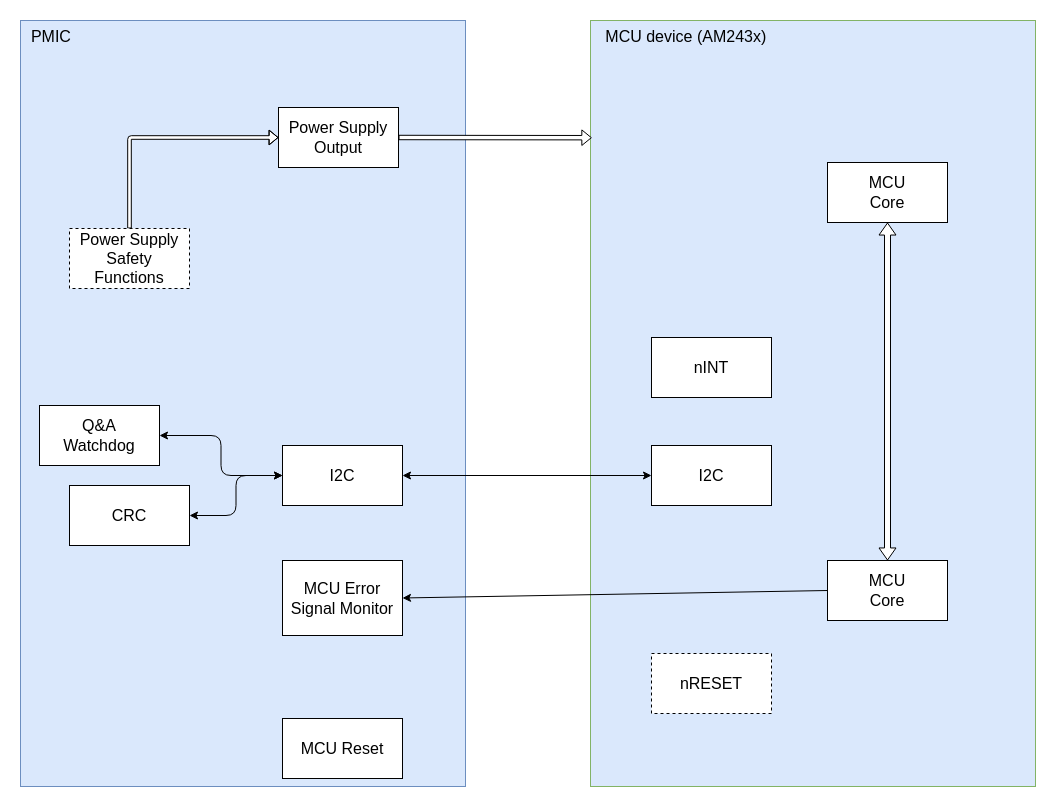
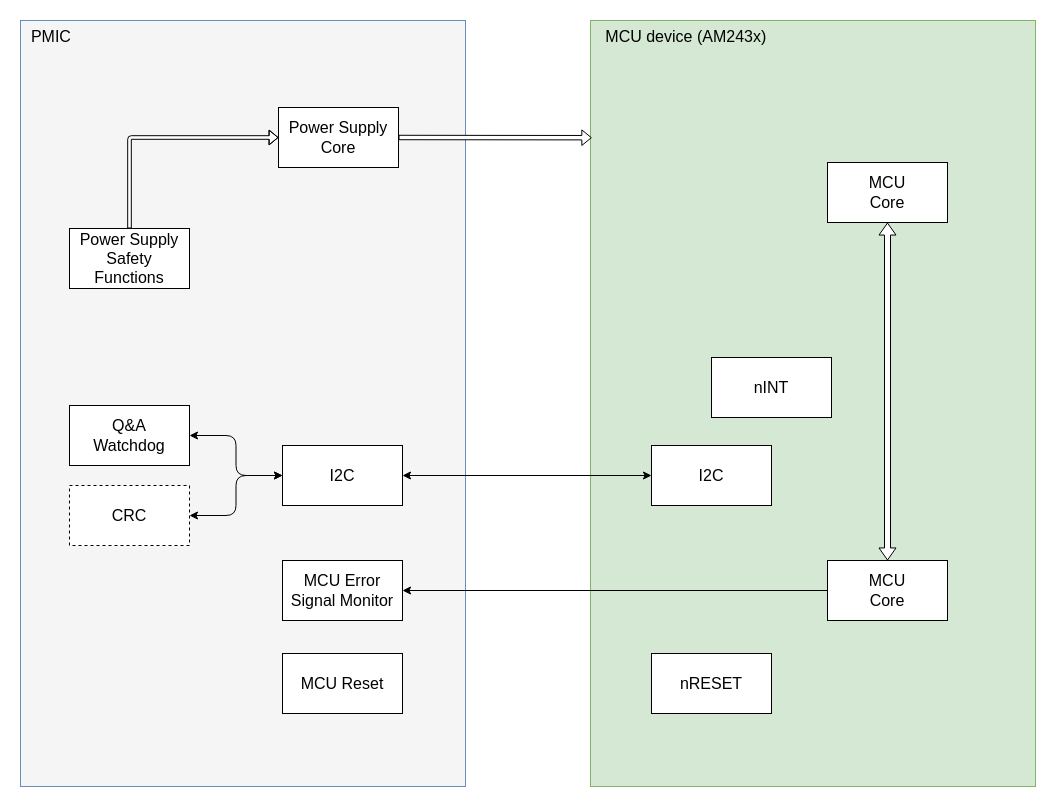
node "Power Supply Output": label "Power Supply Output" -> "Power Supply Core"
node "Power Supply Safety Functions": style dashed -> solid
node "nINT": moved (712, 368) -> (772, 388)
node "PMIC": fillcolor #dae8fc -> #f5f5f5
node "MCU device (AM243x)": fillcolor #dae8fc -> #d5e8d4
node "Q&A Watchdog": moved (100, 436) -> (130, 436)
node "CRC": style solid -> dashed
node "MCU Error Signal Monitor": size 120x75 -> 120x60
node "nRESET": style dashed -> solid
node "MCU Reset": moved (343, 749) -> (343, 684)
